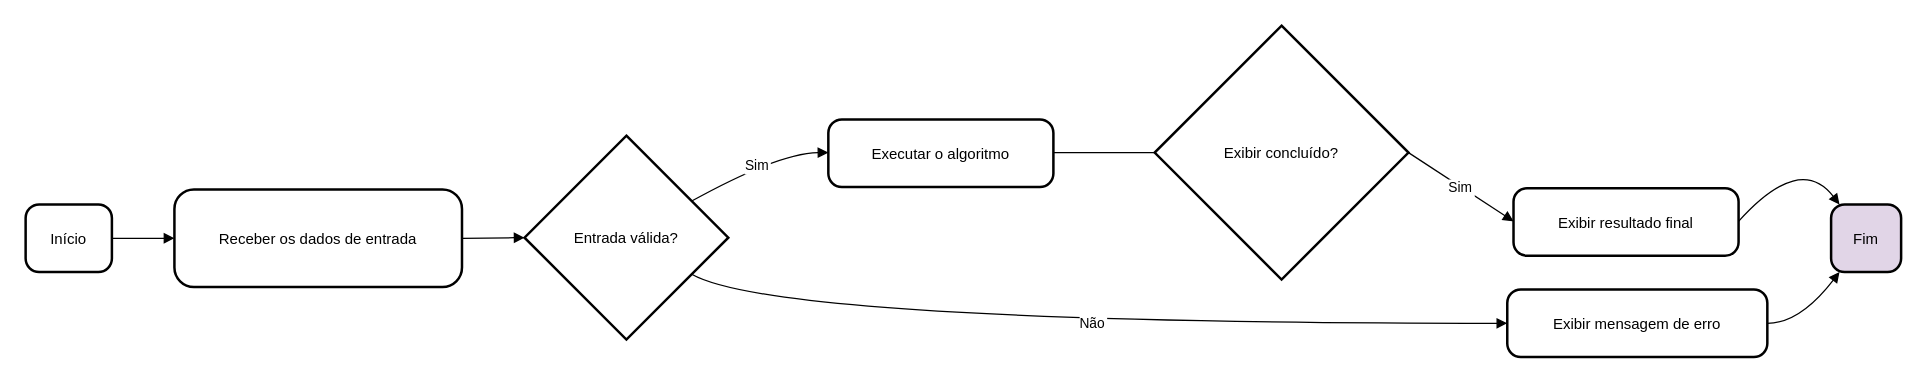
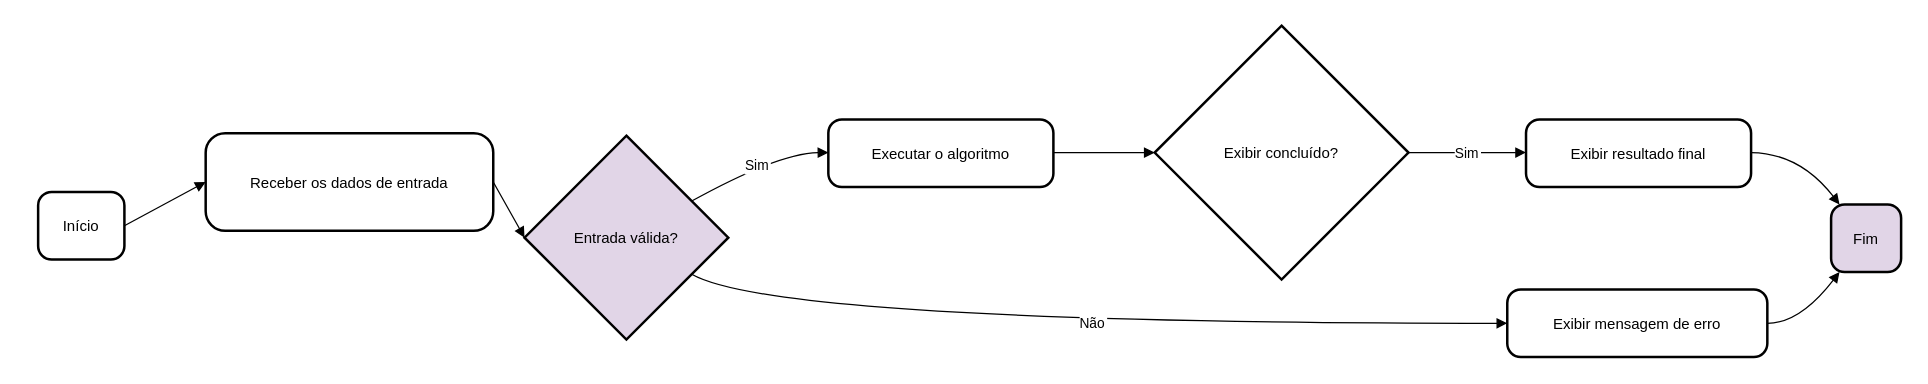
edge "Exibir concluído?" -- "Executar o algoritmo": arrowhead none -> block
node "Exibir resultado final": moved (1626, 222) -> (1638, 153)
node "Início": moved (69, 238) -> (81, 226)
node "Receber os dados de entrada": moved (318, 238) -> (349, 182)
node "Entrada válida?": fillcolor #ffffff -> #e1d5e7
